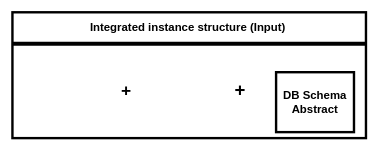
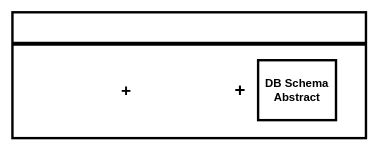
node "Integrated instance structure (Input)": removed
node "DB Schema Abstract": moved (315, 102) -> (297, 90)
